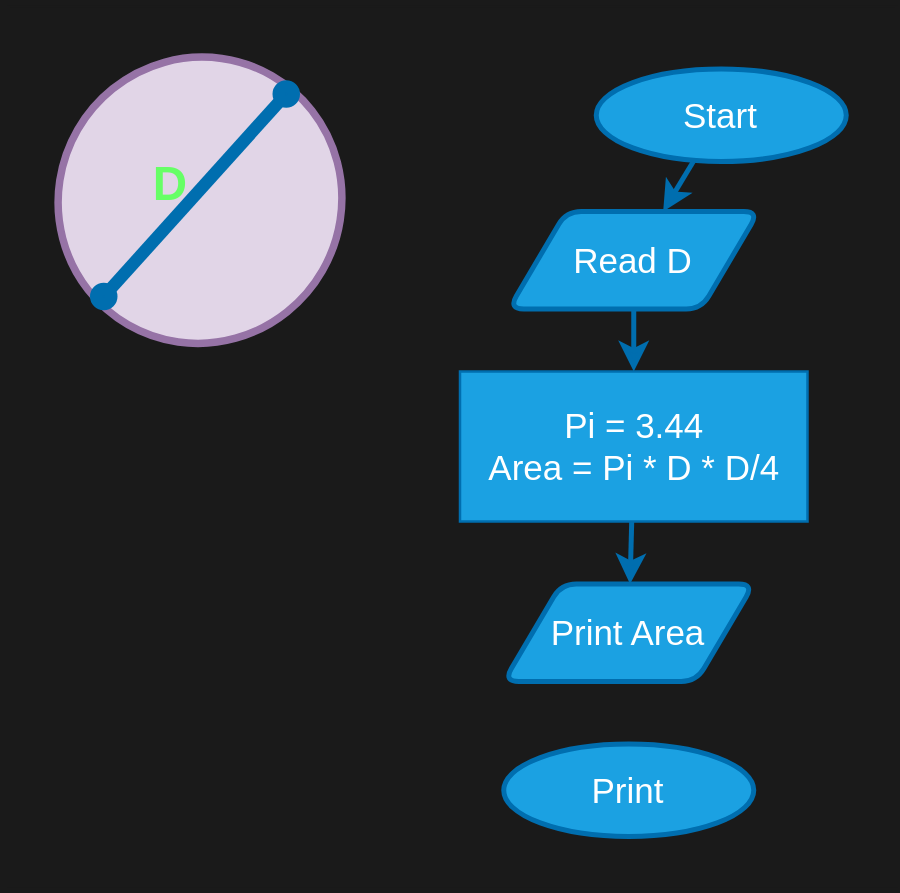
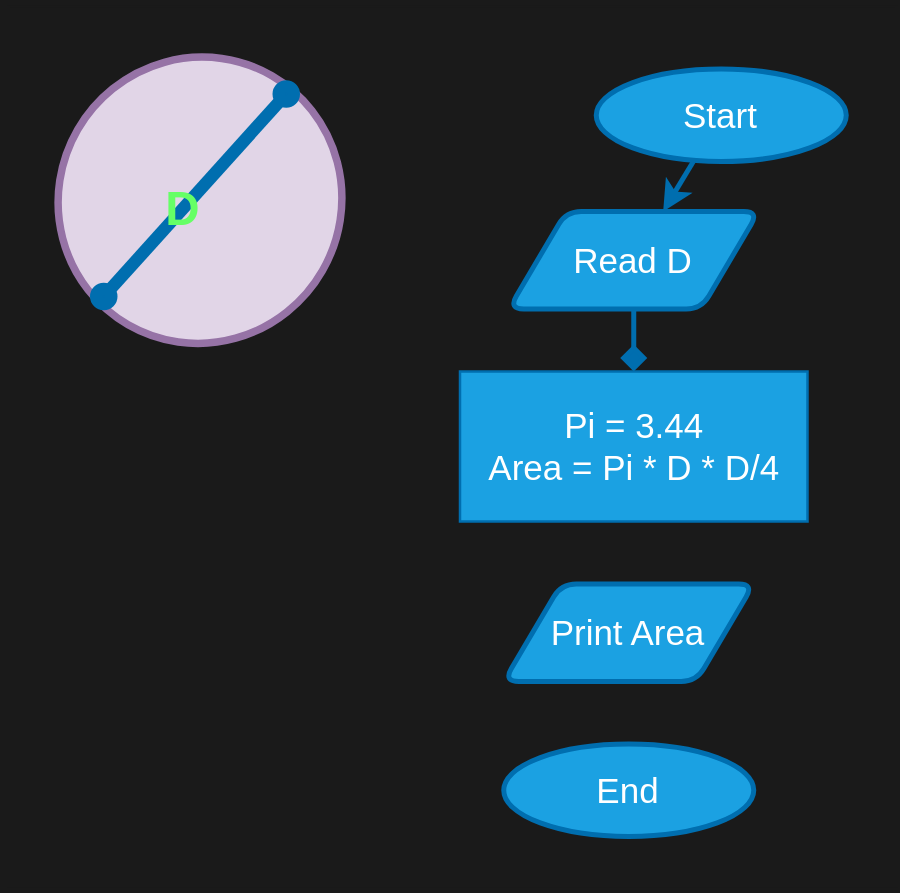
node "D": moved (171, 186) -> (184, 211)
edge "Read D" -> "Pi = 3.44 Area = Pi * D * D/4": arrowhead classic -> diamond
edge "Pi = 3.44 Area = Pi * D * D/4" -> "Print Area": removed
node "Print": label "Print" -> "End"
